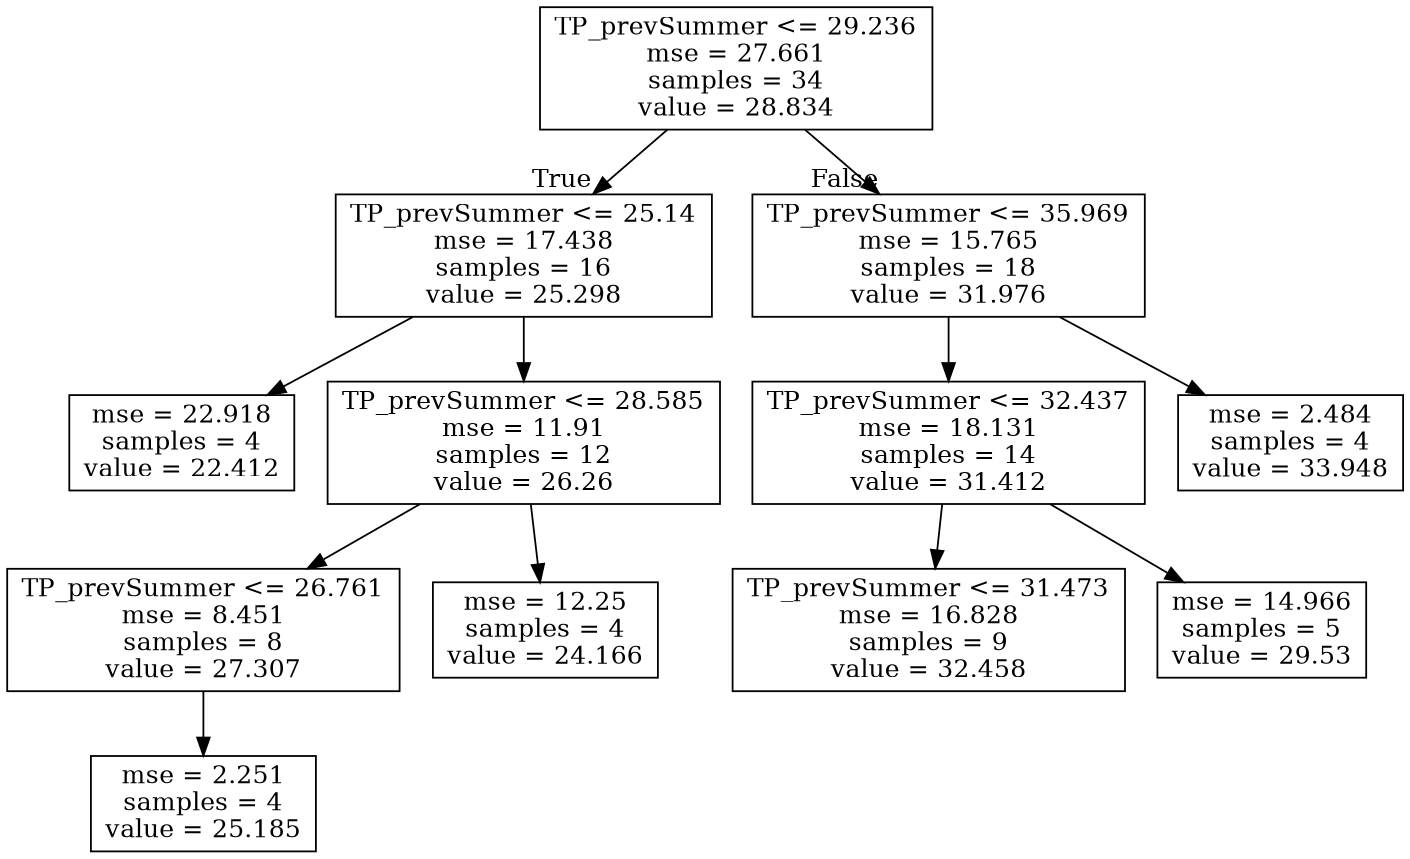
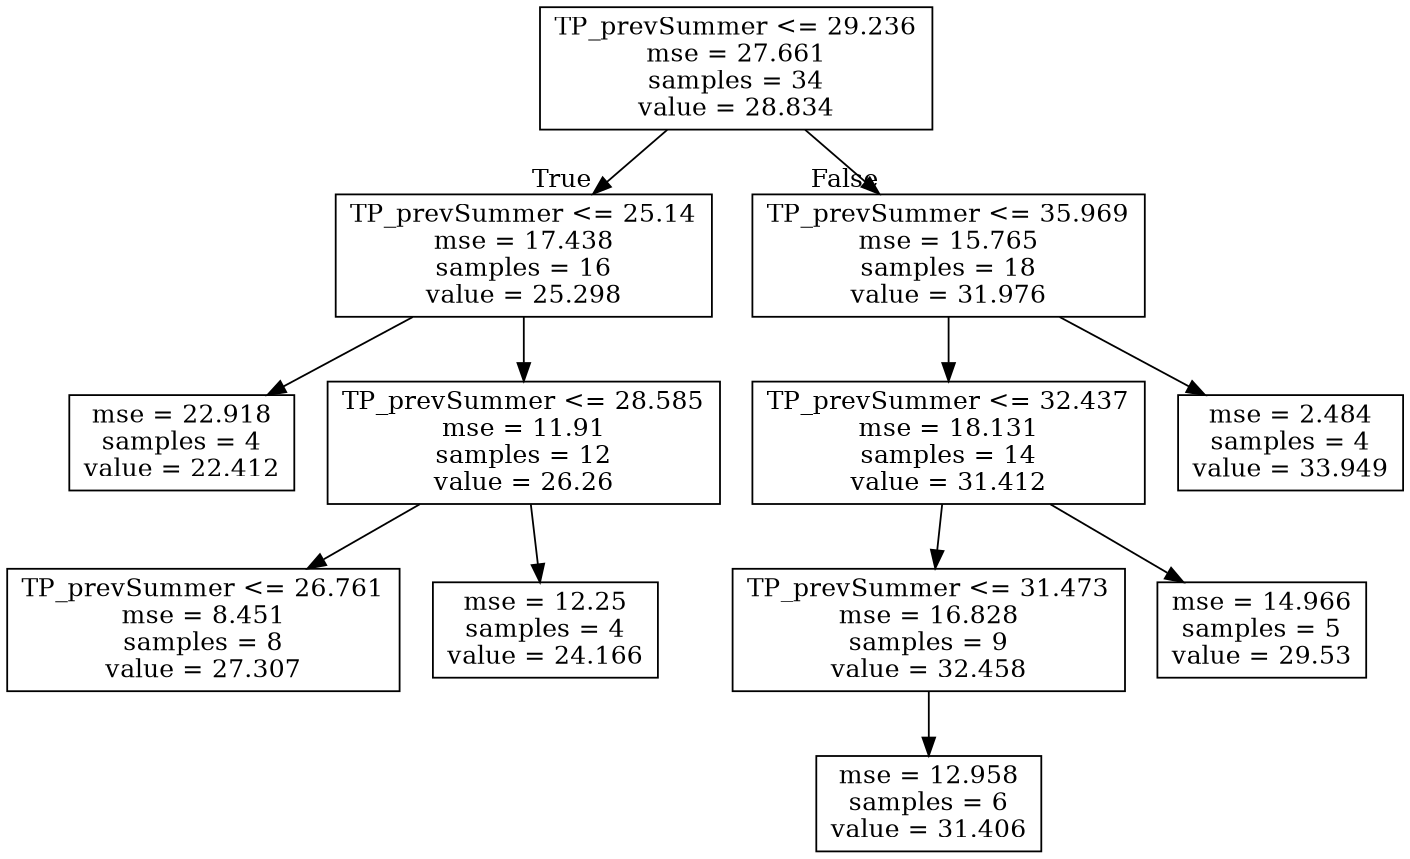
node "mse = 2.484 samples = 4 value = 33.948": label "mse = 2.484 samples = 4 value = 33.948" -> "mse = 2.484 samples = 4 value = 33.949"
node "mse = 2.251 samples = 4 value = 25.185": removed
node "mse = 12.958 samples = 6 value = 31.406": added
